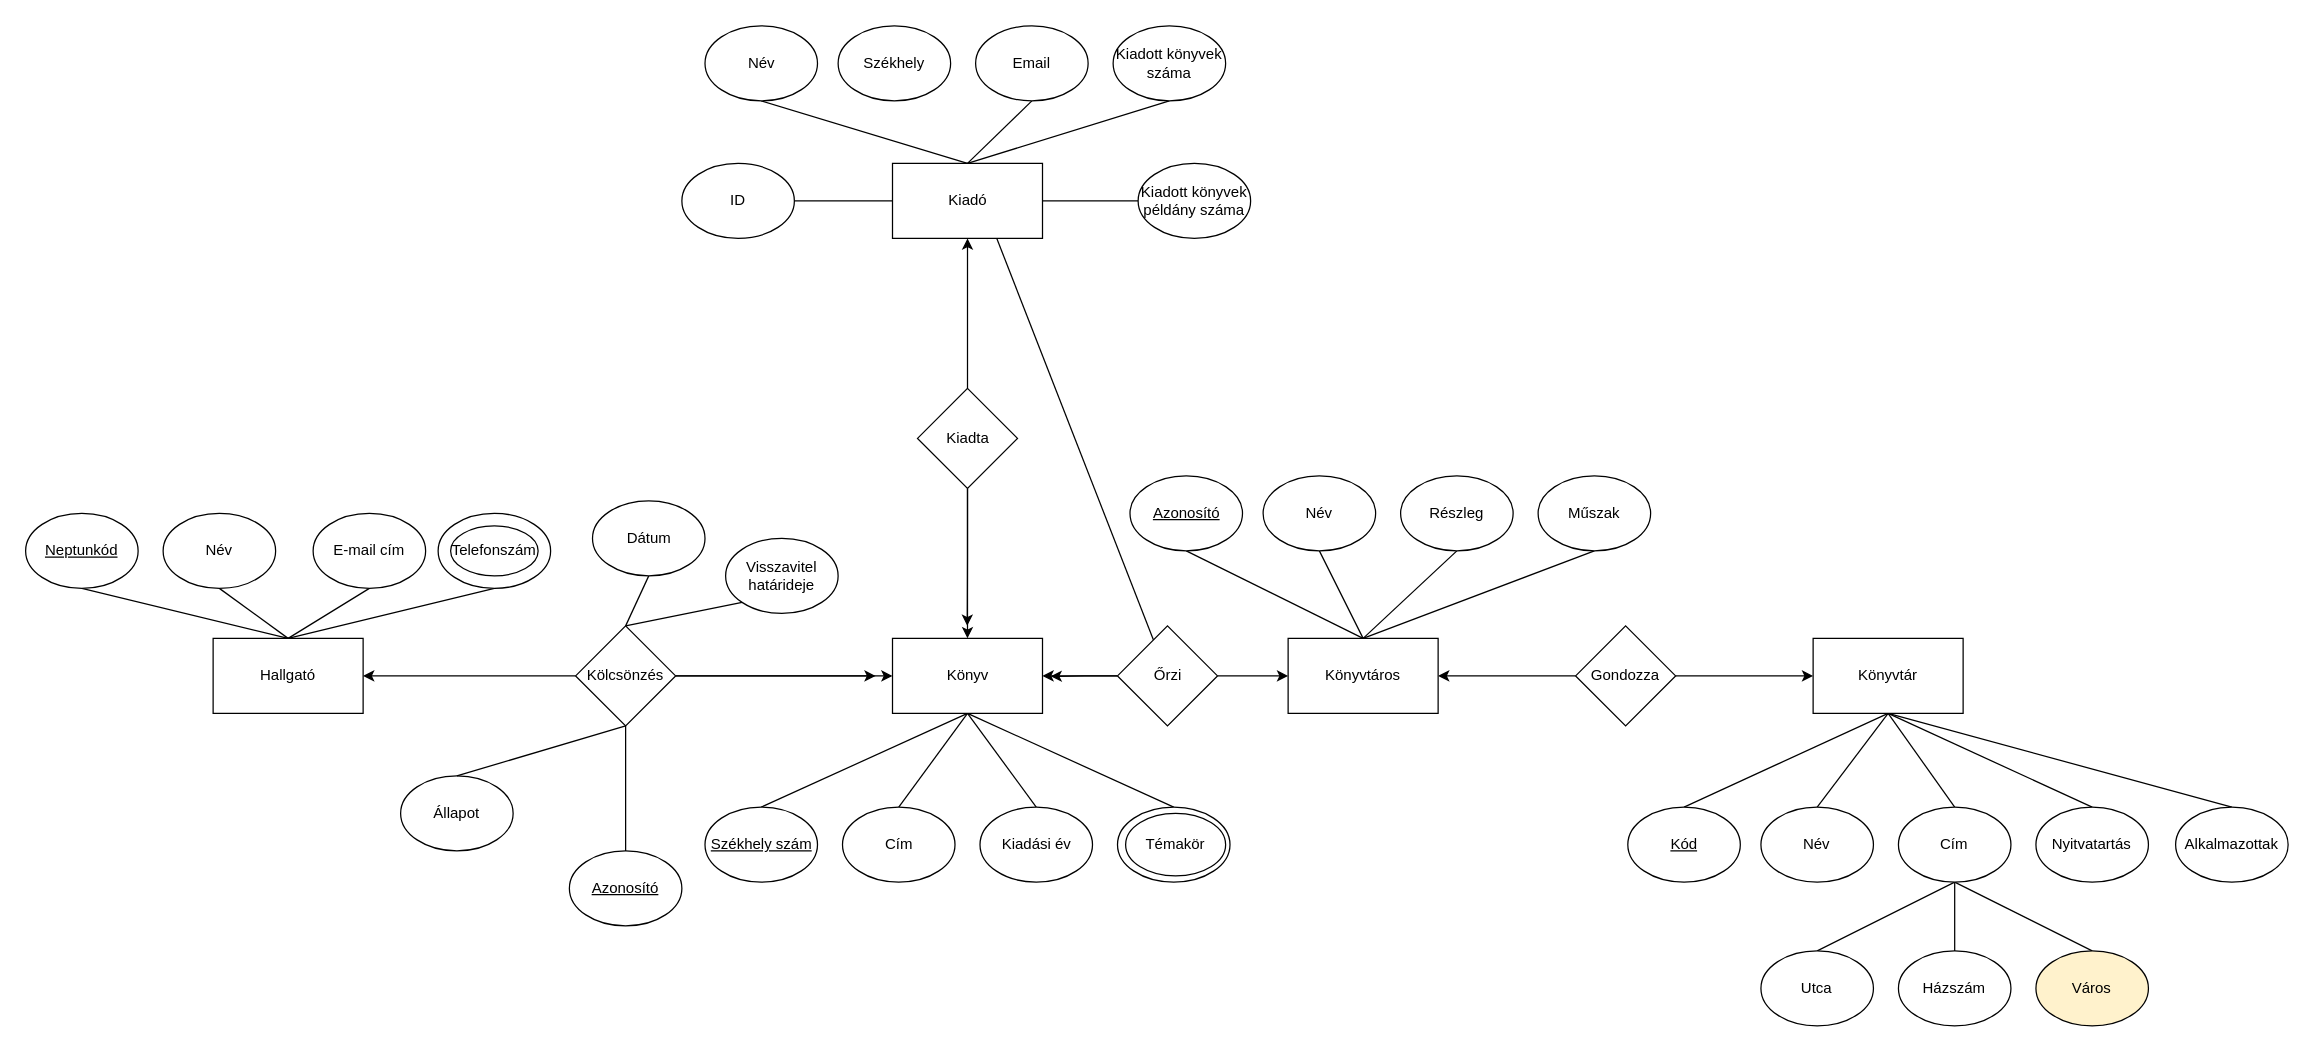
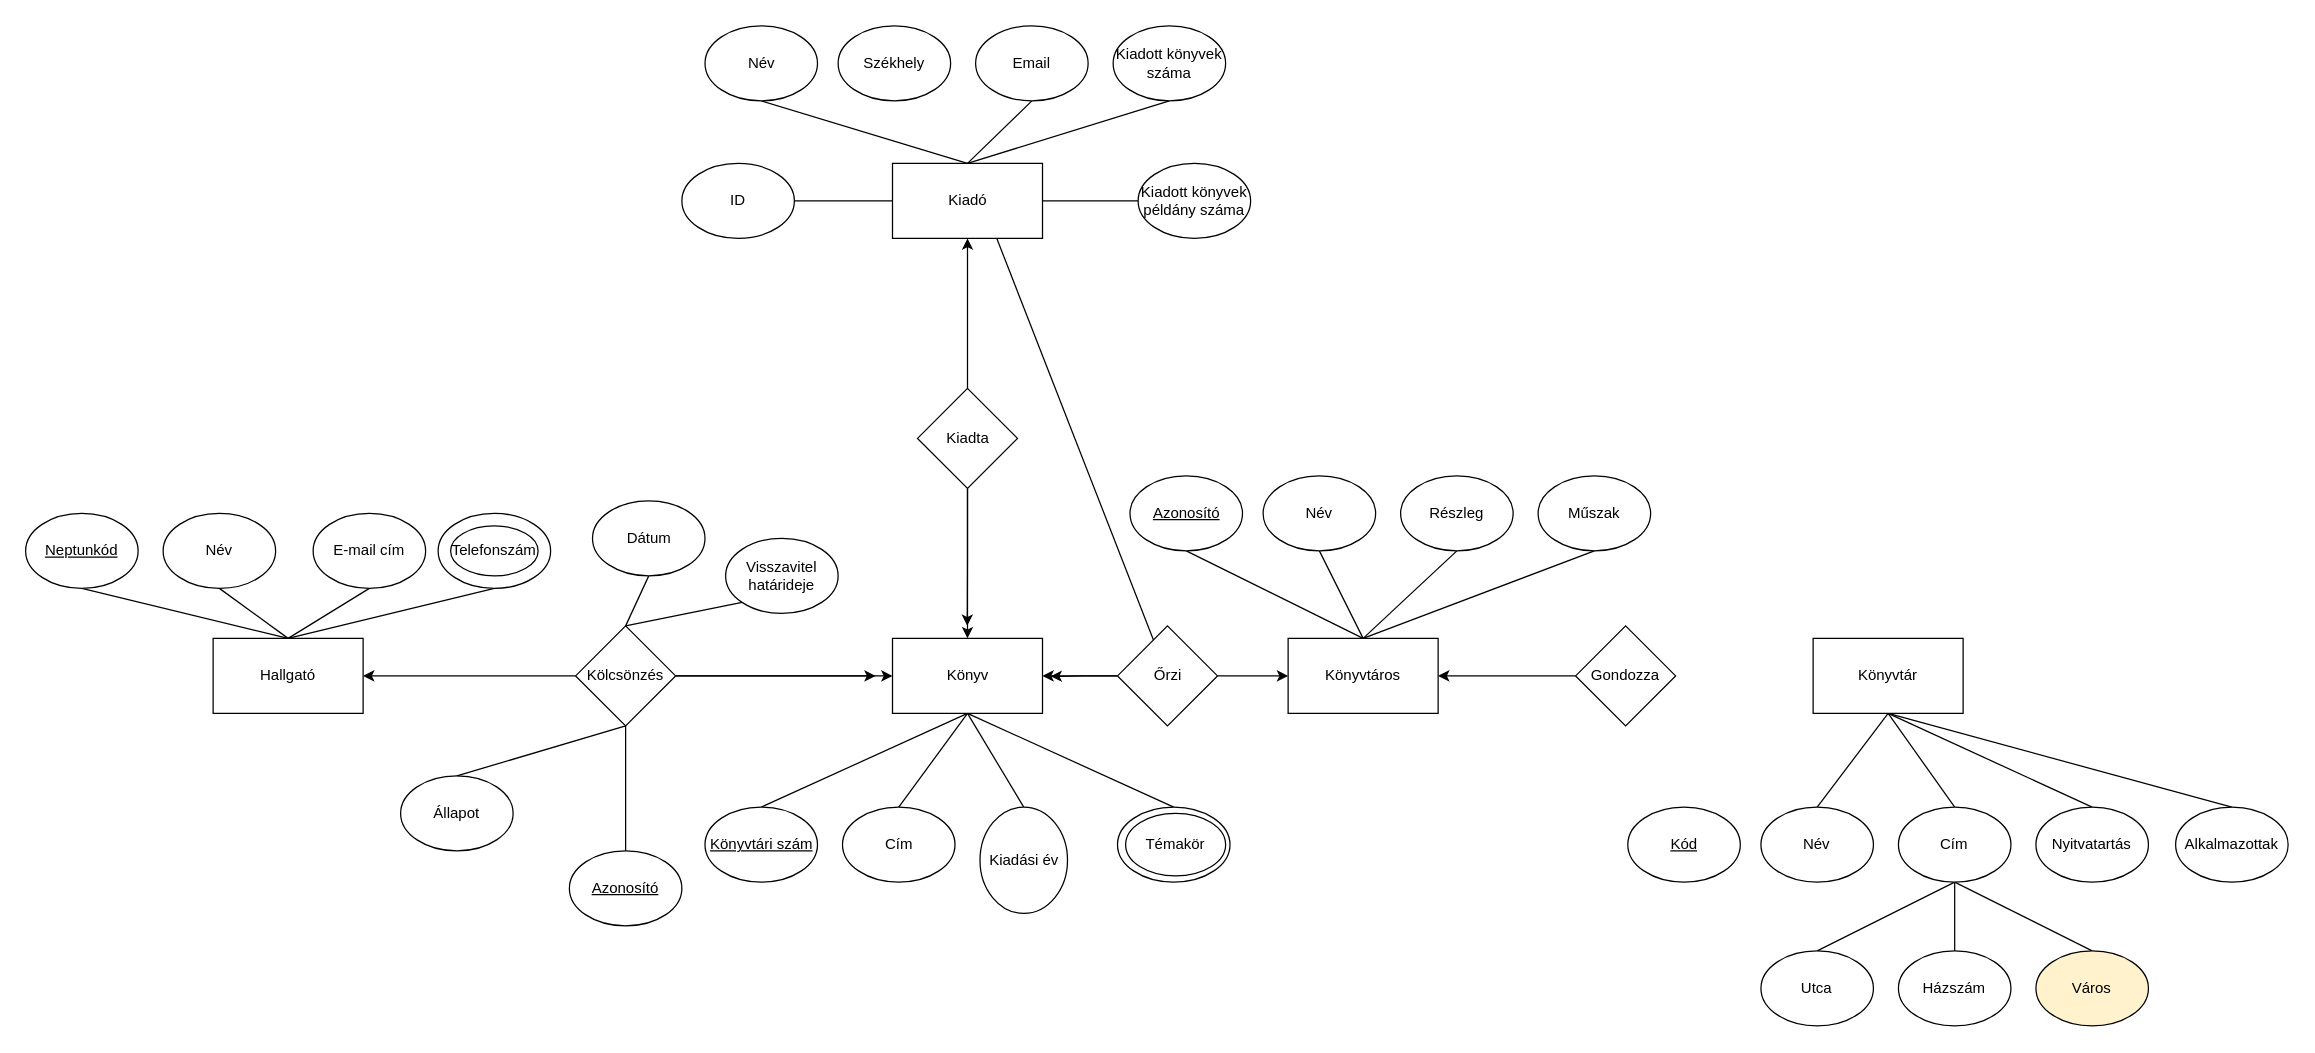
edge "Gondozza" -> "Könyvtár": removed
edge "Könyvtár" -- "Kód": removed
node "Székhely szám": label "Székhely szám" -> "Könyvtári szám"
node "Kiadási év": size 113x75 -> 88x106
